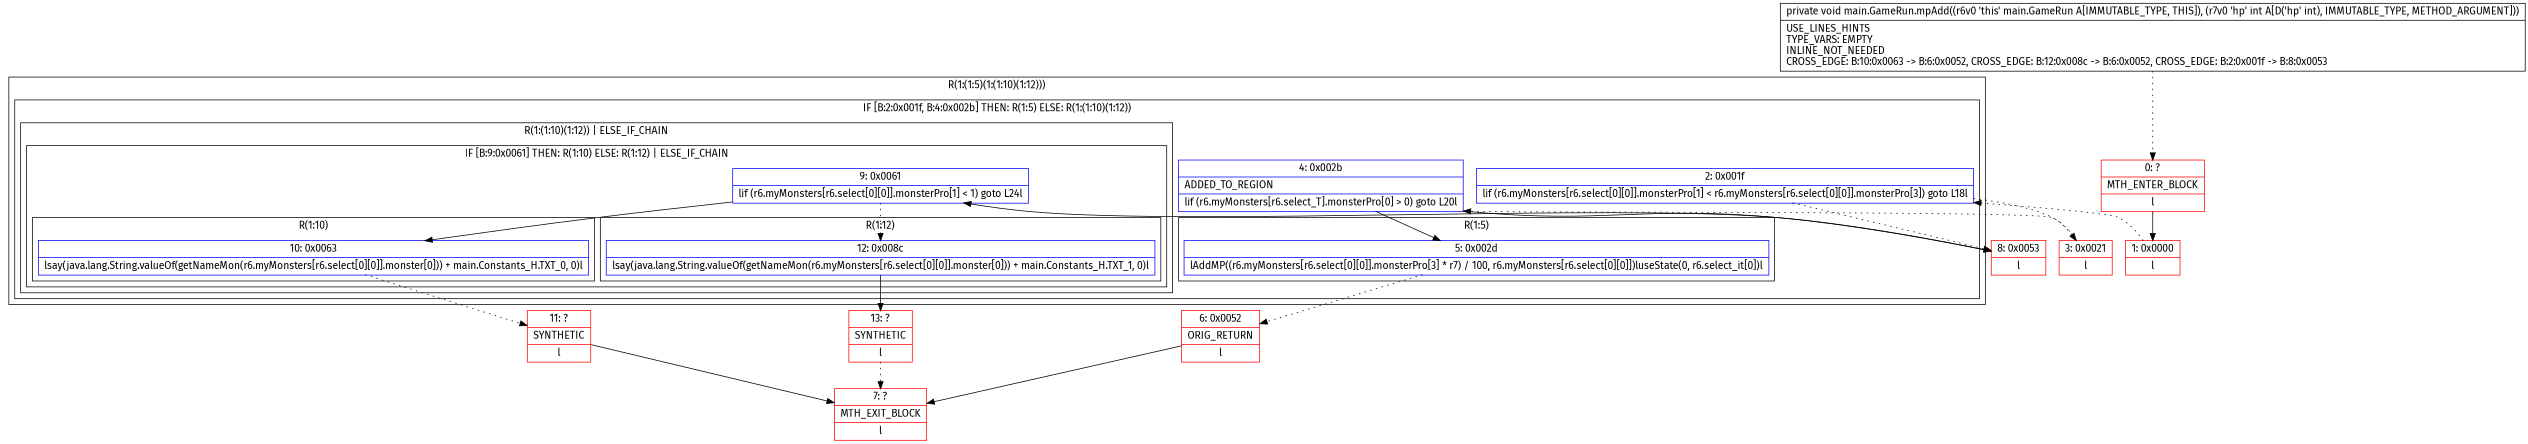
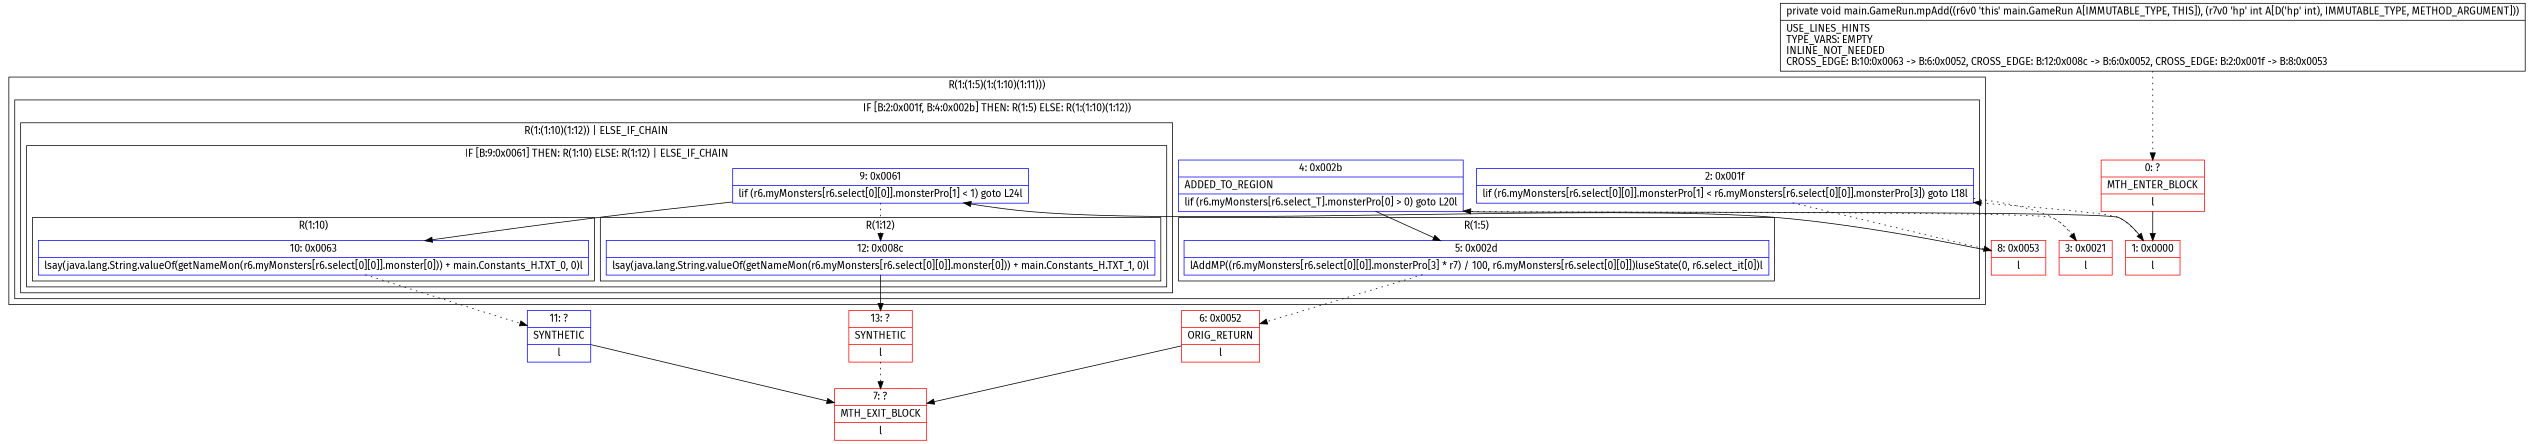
cluster "R(1:(1:5)(1:(1:10)(1:12)))": label "R(1:(1:5)(1:(1:10)(1:12)))" -> "R(1:(1:5)(1:(1:10)(1:11)))"
edge "4: 0x002b" -> "8: 0x0053": now "4: 0x002b" -> "1: 0x0000"
node "11: ?": color red -> blue
